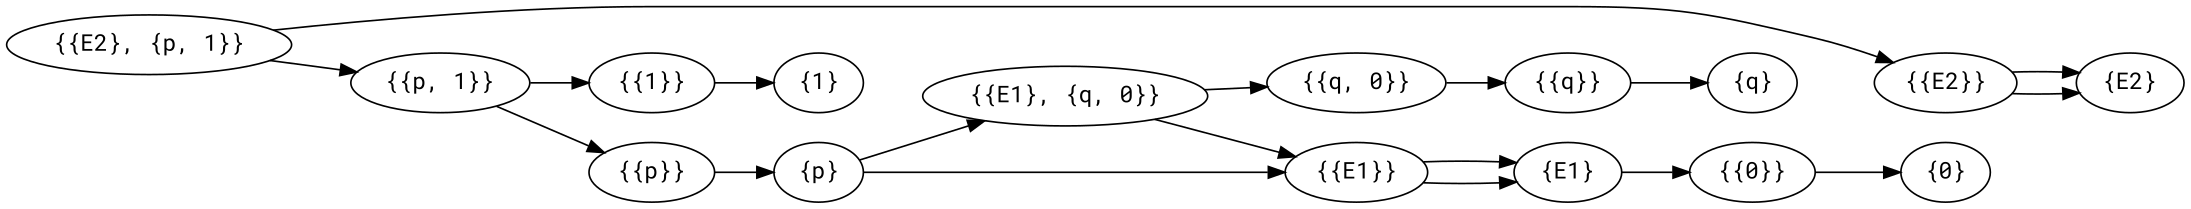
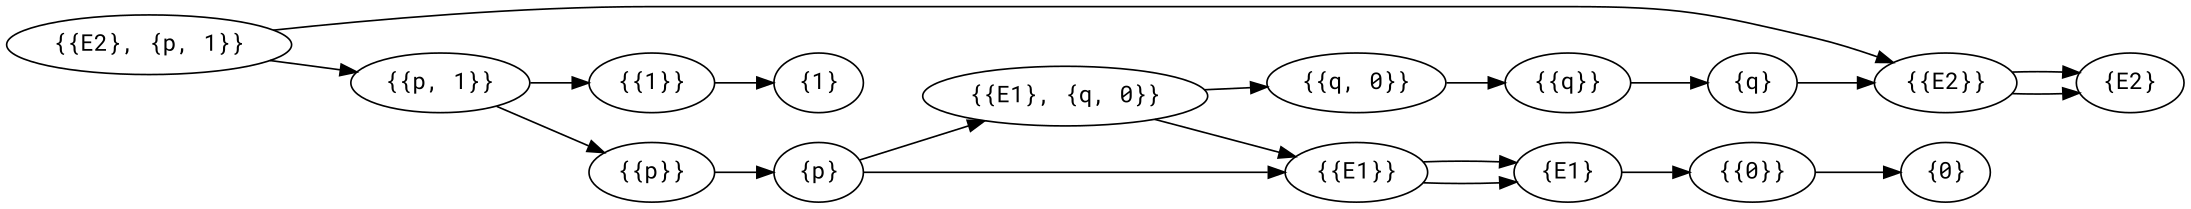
edge "{q}" -> "{{E2}}": added
